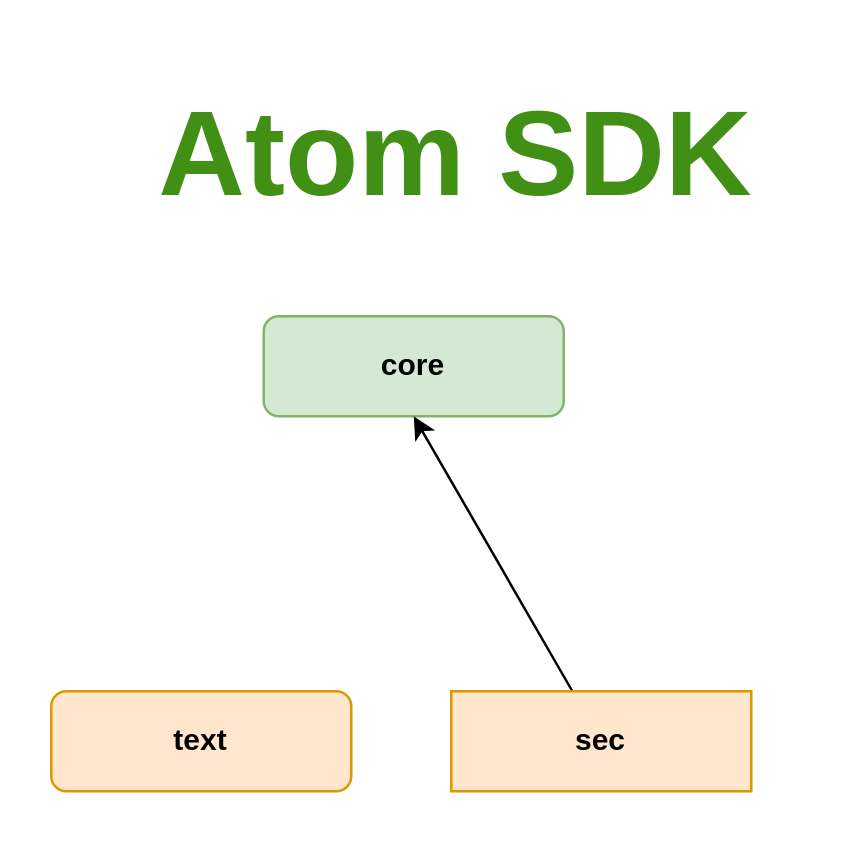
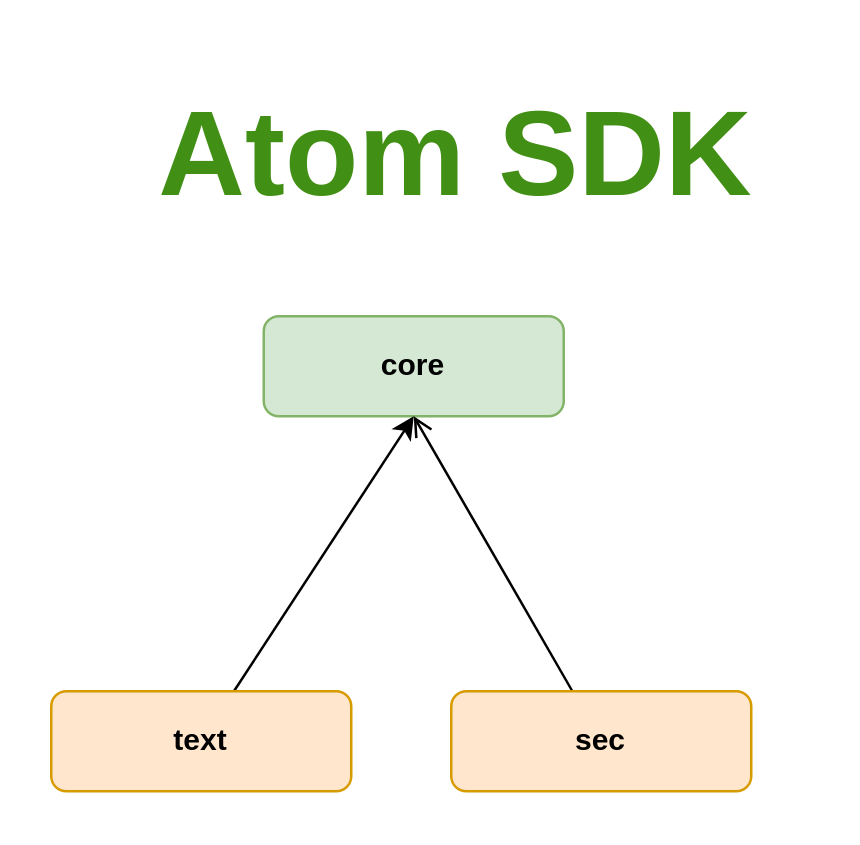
edge "sec" -> "core": arrowhead classic -> open
edge "text" -> "core": added
node "sec": shape rectangle -> rounded rectangle
